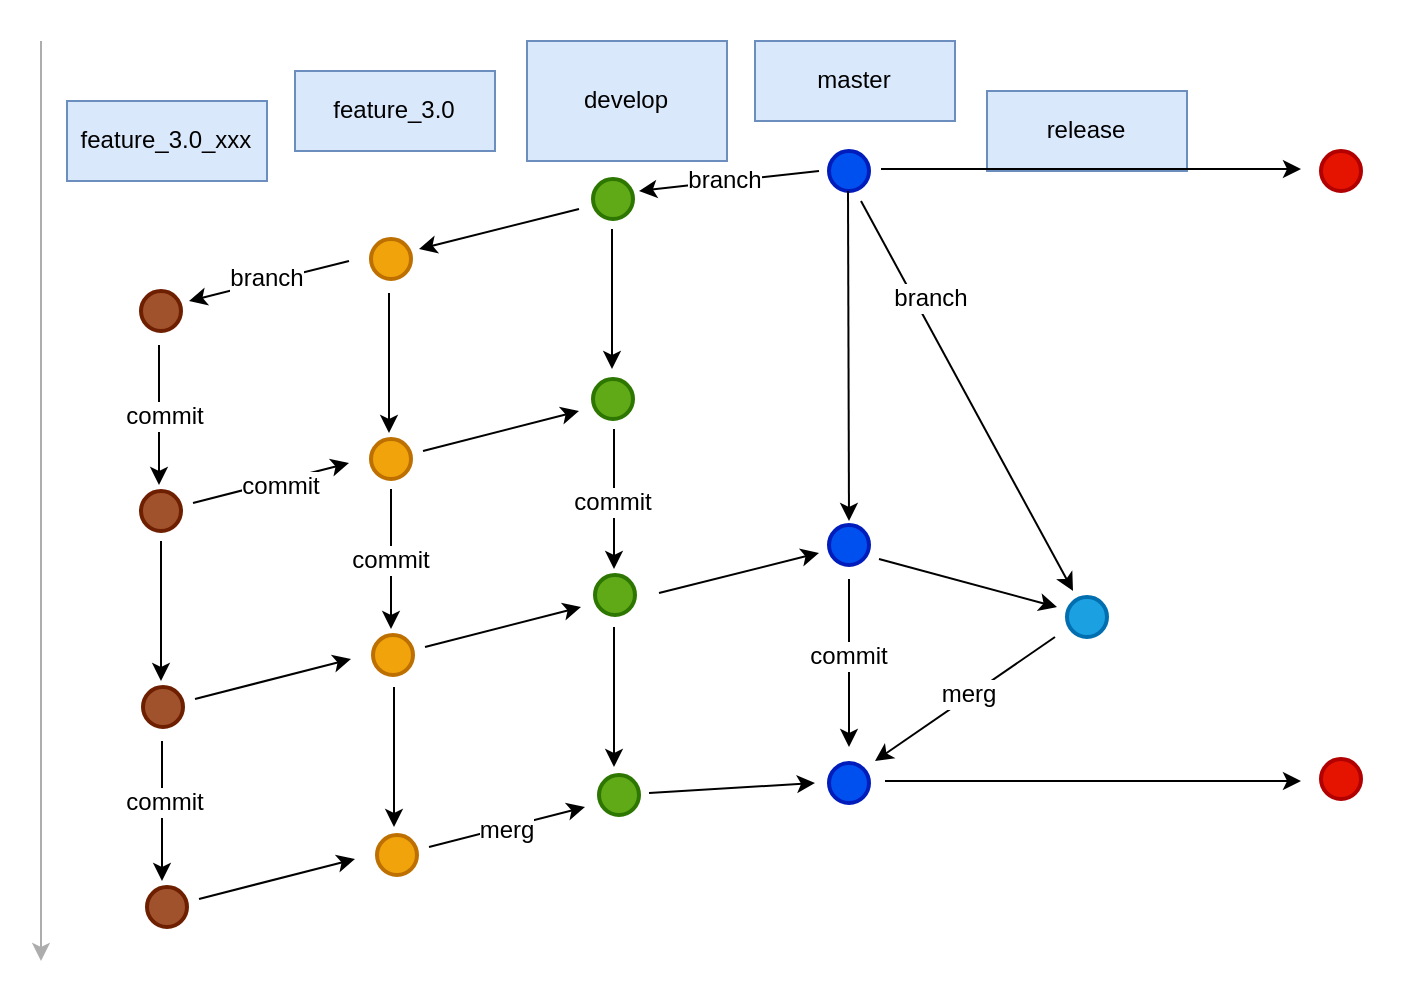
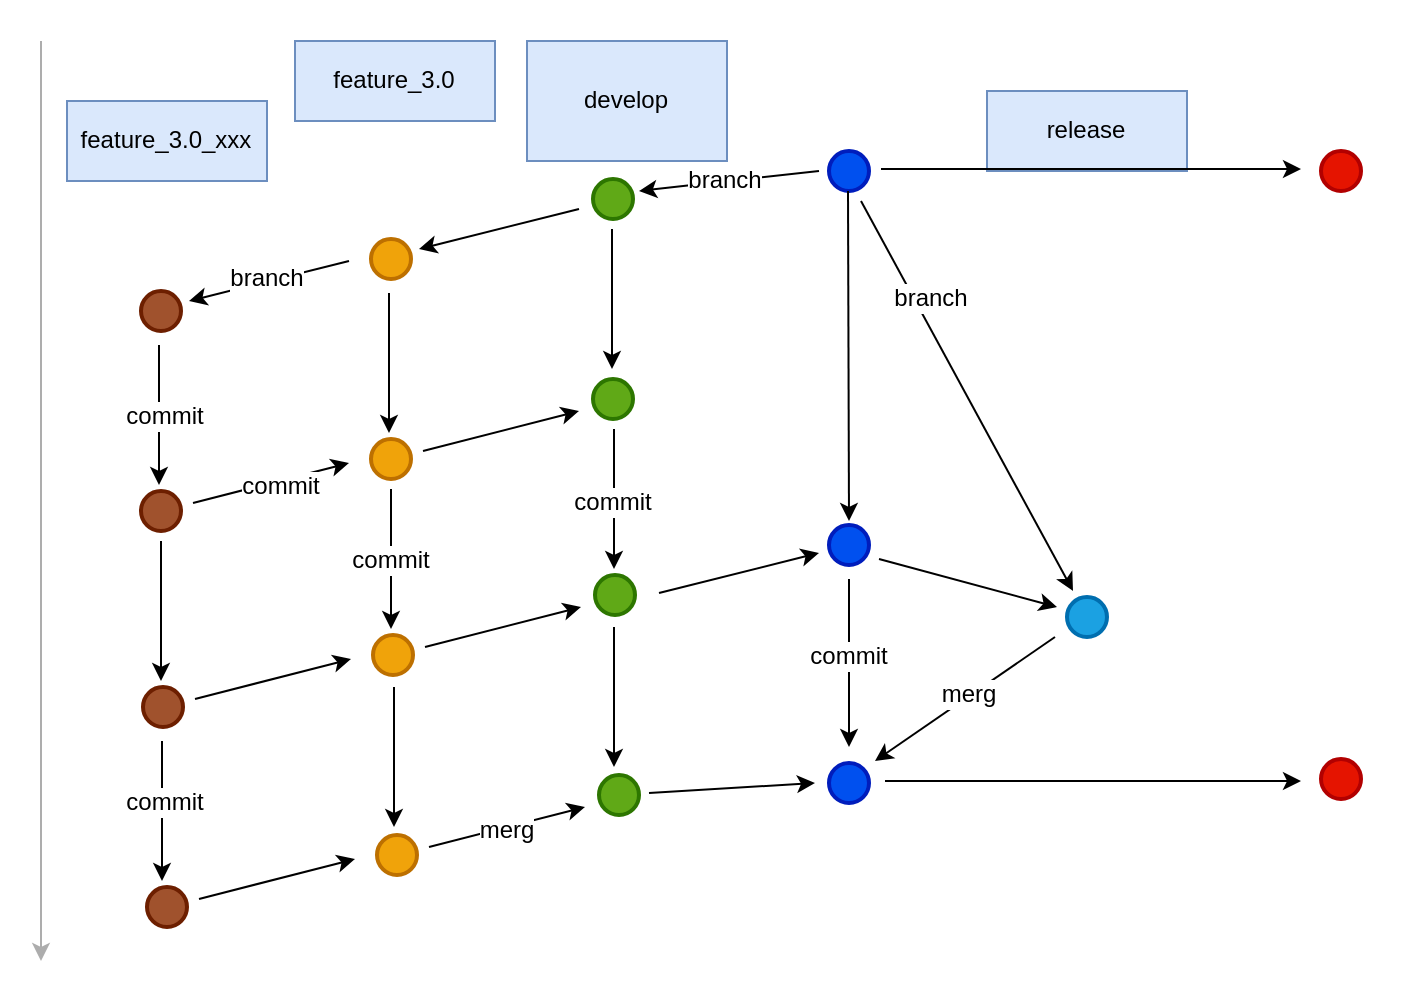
node "master": removed
node "feature_3.0": moved (395, 111) -> (395, 81)
